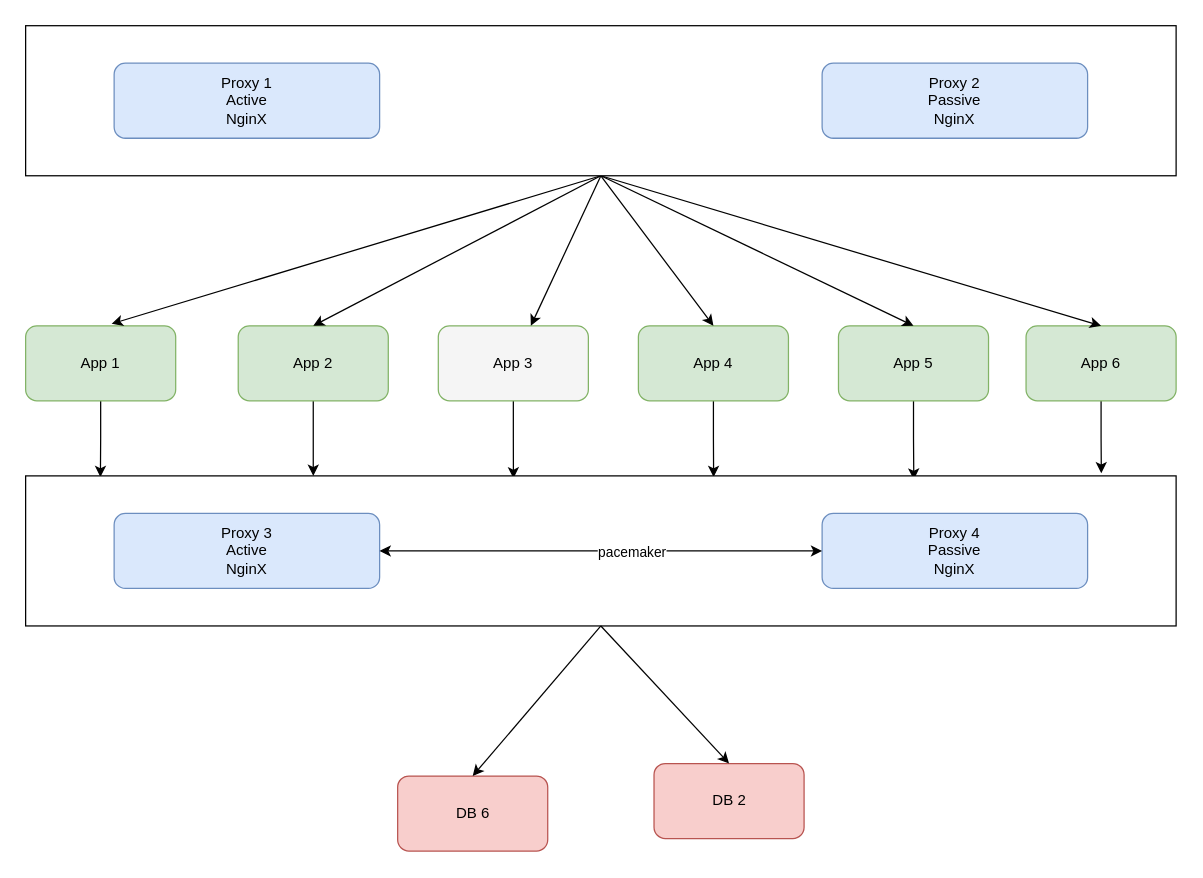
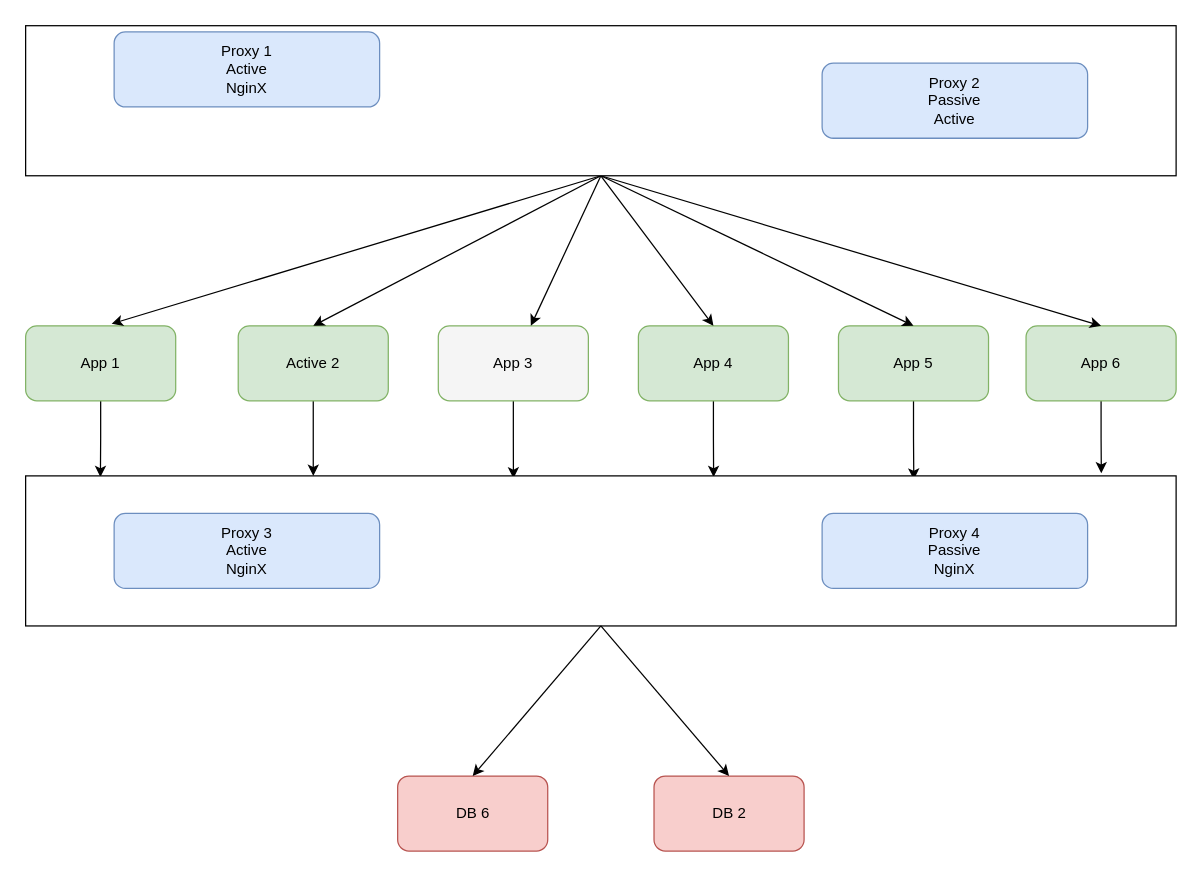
node "Proxy 1 Active NginX": moved (247, 101) -> (247, 69)
node "Proxy 2 PassiveNginX": label "Proxy 2 PassiveNginX" -> "Proxy 2 PassiveActive"
node "App 2": label "App 2" -> "Active 2"
edge "Proxy 3 Active NginX" -- "Proxy 4 PassiveNginX": removed, label "pacemaker"
node "DB 2": moved (729, 801) -> (729, 813)
